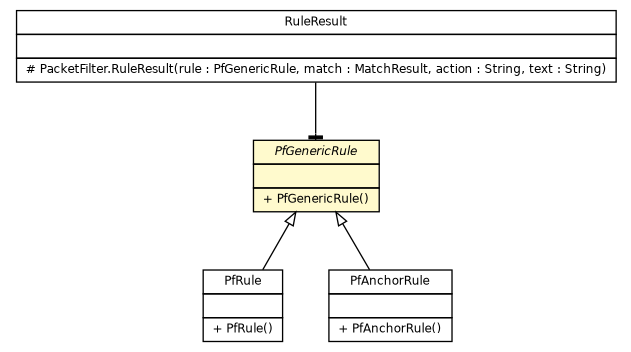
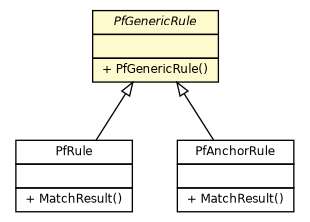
node "RuleResult": removed
node "PfRule": text "+ PfRule()" -> "+ MatchResult()"
node "PfAnchorRule": text "+ PfAnchorRule()" -> "+ MatchResult()"
